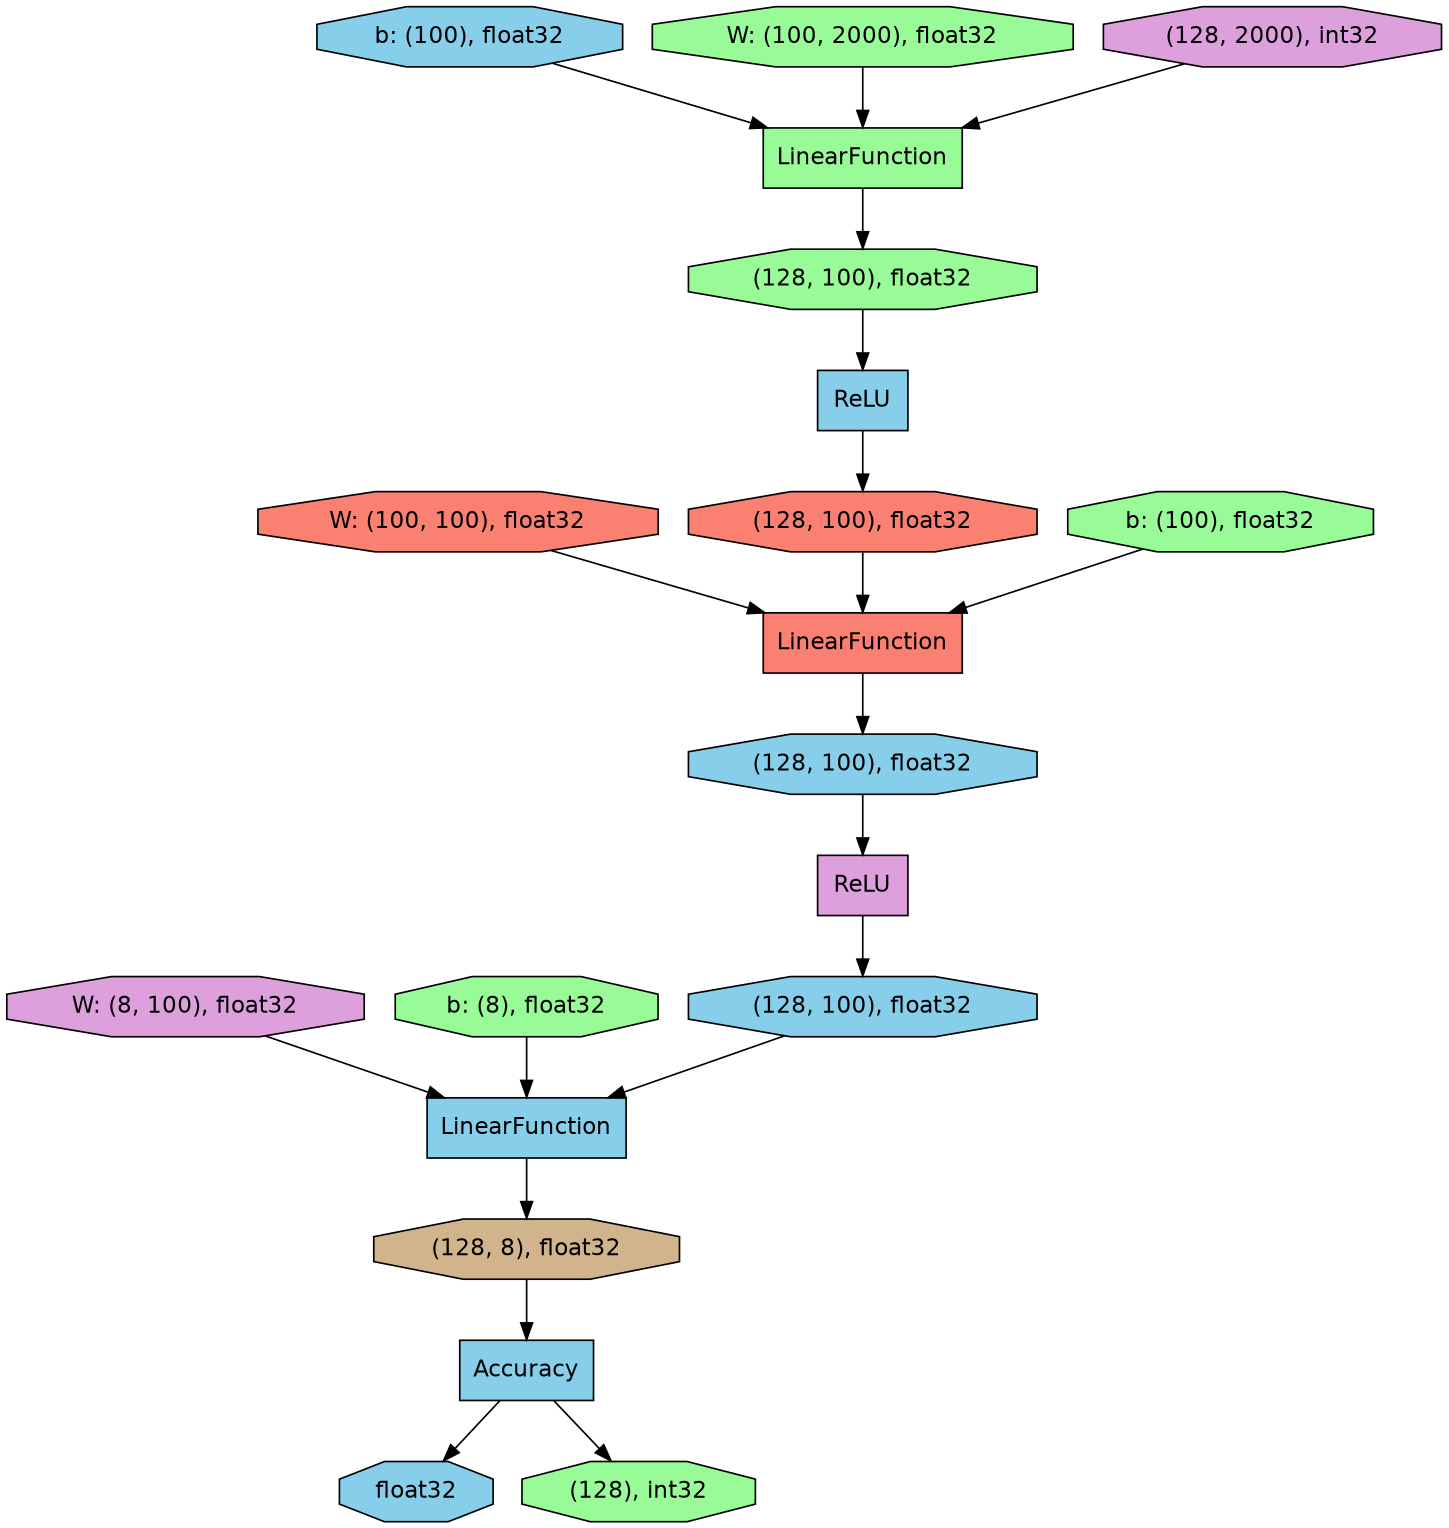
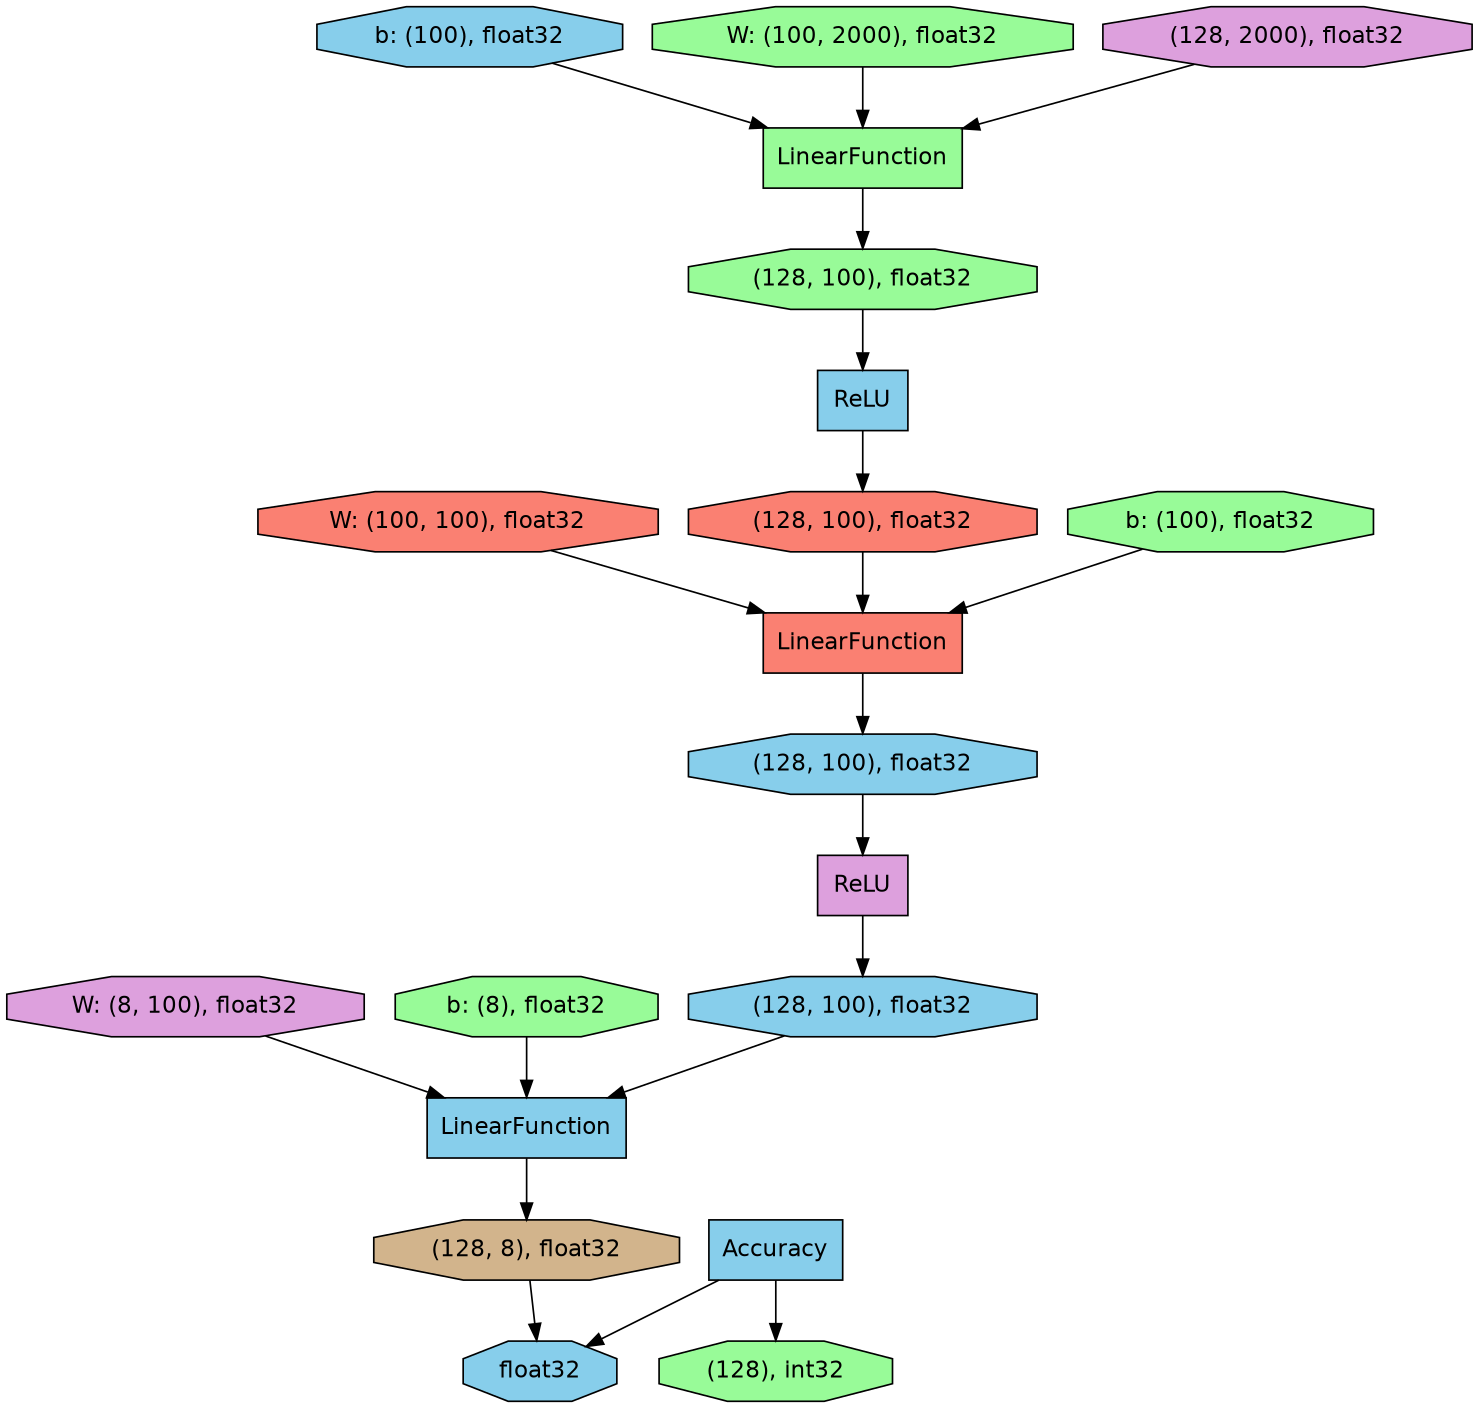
node "(128, 2000), int32": label "(128, 2000), int32" -> "(128, 2000), float32"
edge "(128, 8), float32" -> "Accuracy": now "(128, 8), float32" -> "float32"
